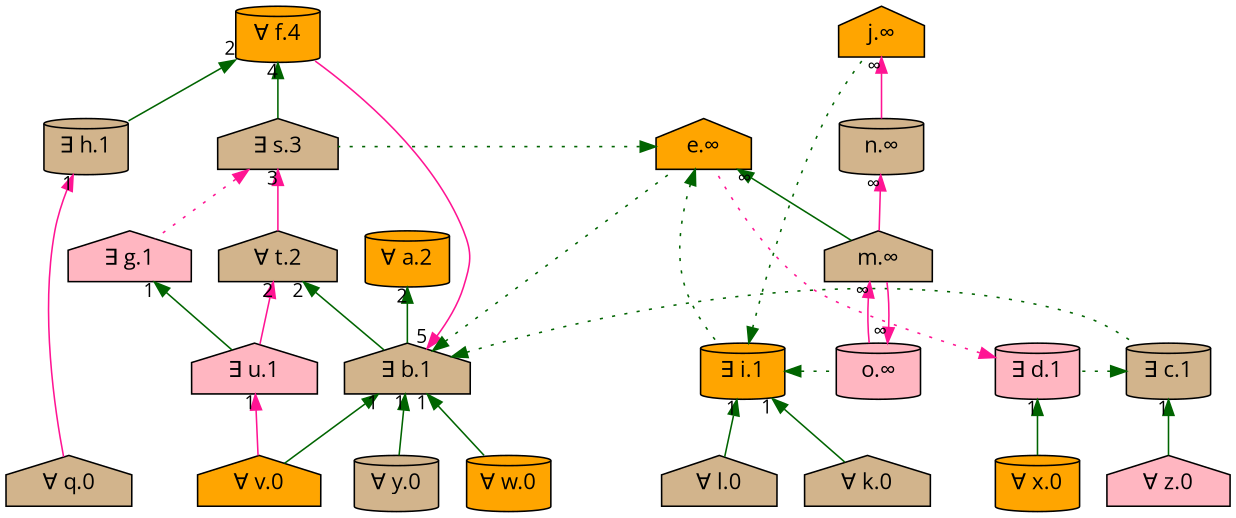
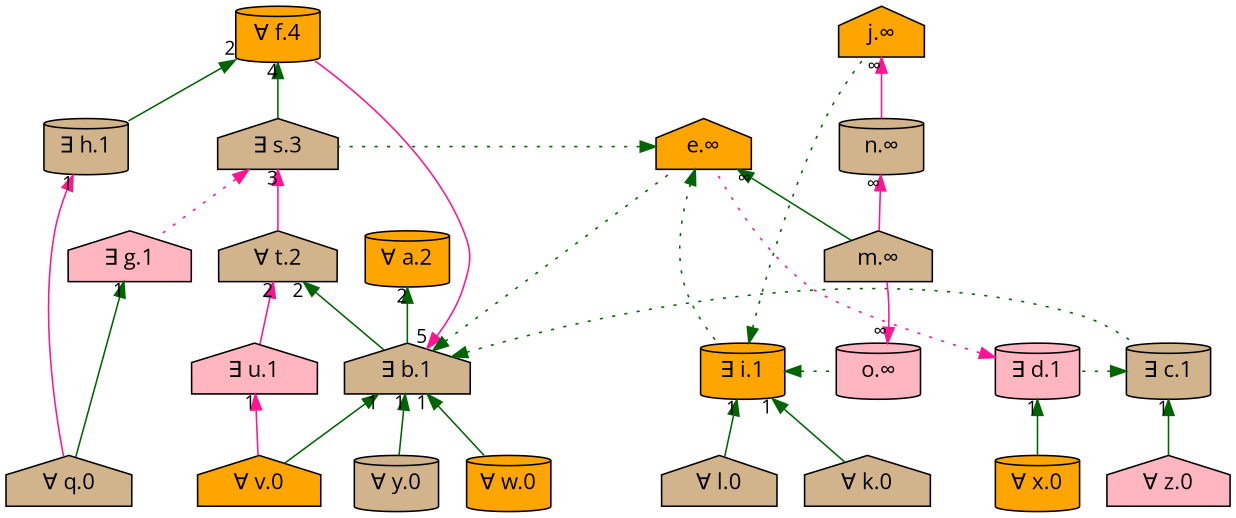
edge "∃ u.1" -> "∃ g.1": now "∀ q.0" -> "∃ g.1"
edge "o.∞" -> "m.∞": removed
